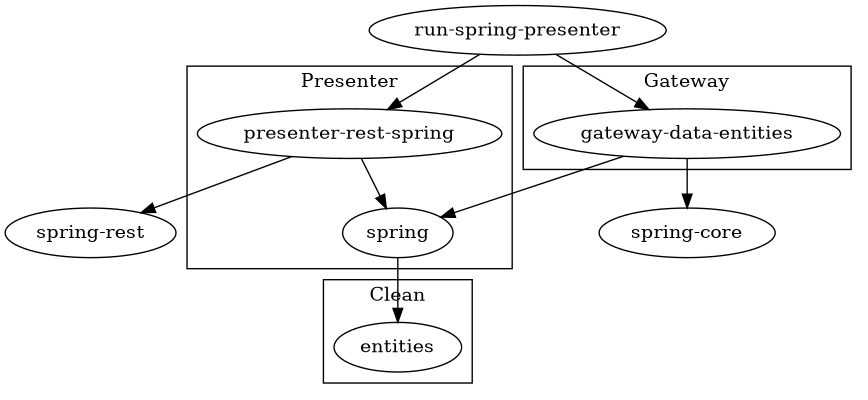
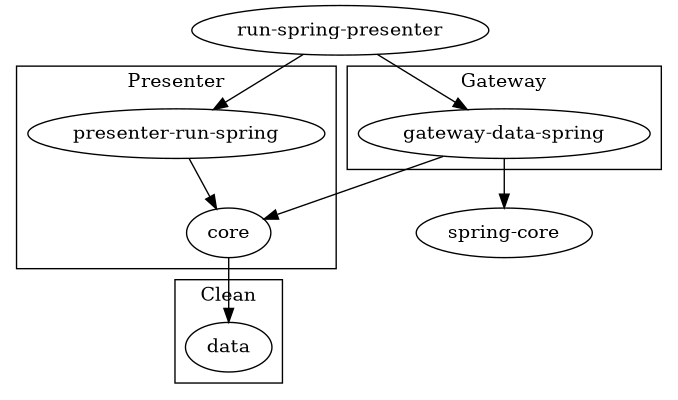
node "presenter-rest-spring": label "presenter-rest-spring" -> "presenter-run-spring"
node "gateway-data-entities": label "gateway-data-entities" -> "gateway-data-spring"
node "spring-rest": removed
node "spring": label "spring" -> "core"
node "entities": label "entities" -> "data"
